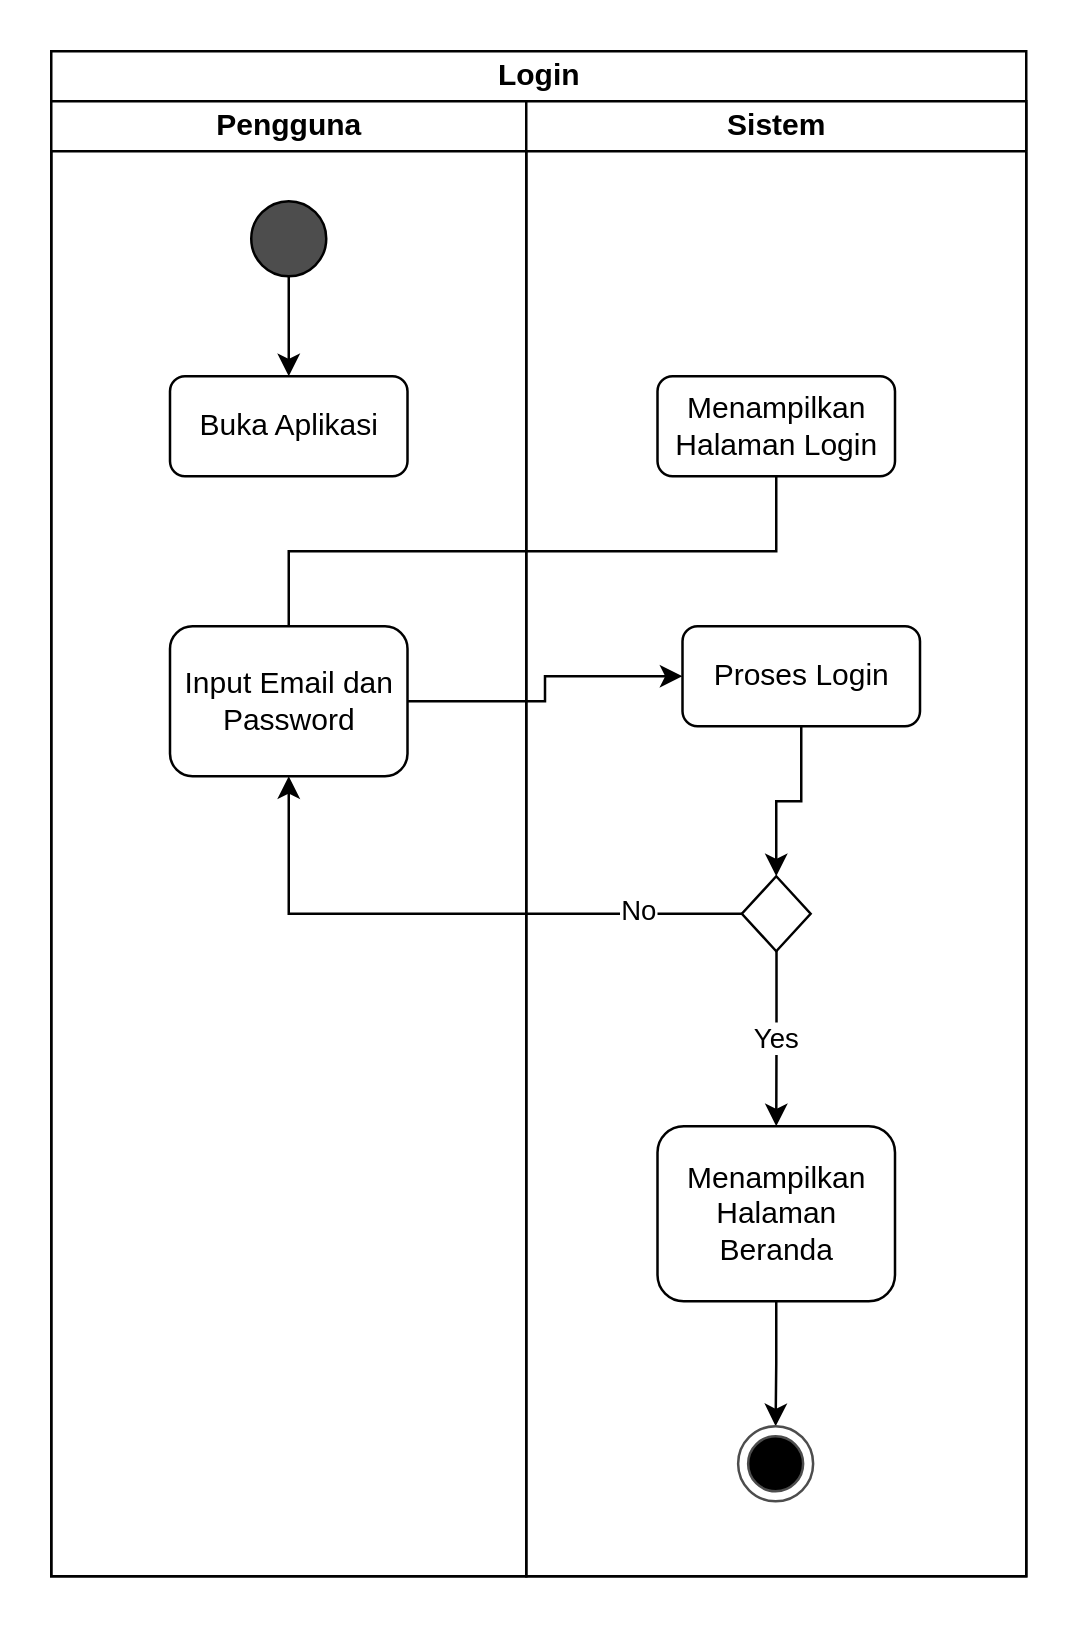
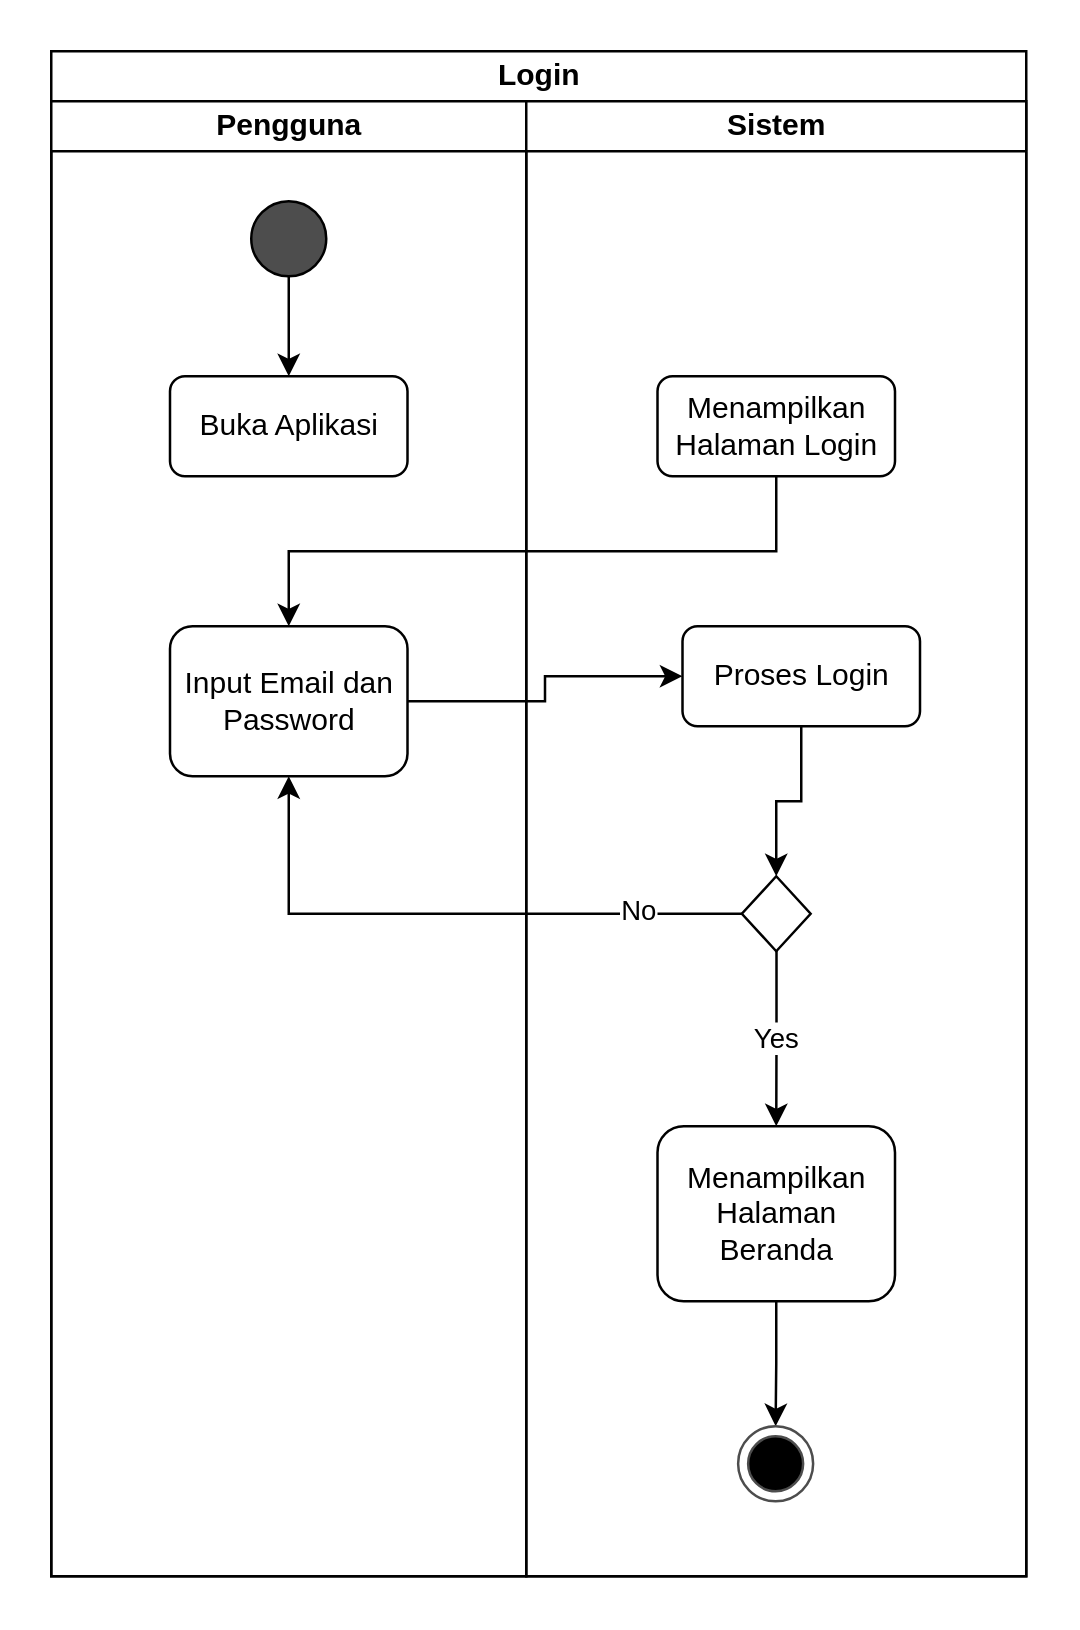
edge "Menampilkan Halaman Login" -- "Input Email dan Password": arrowhead none -> classic
